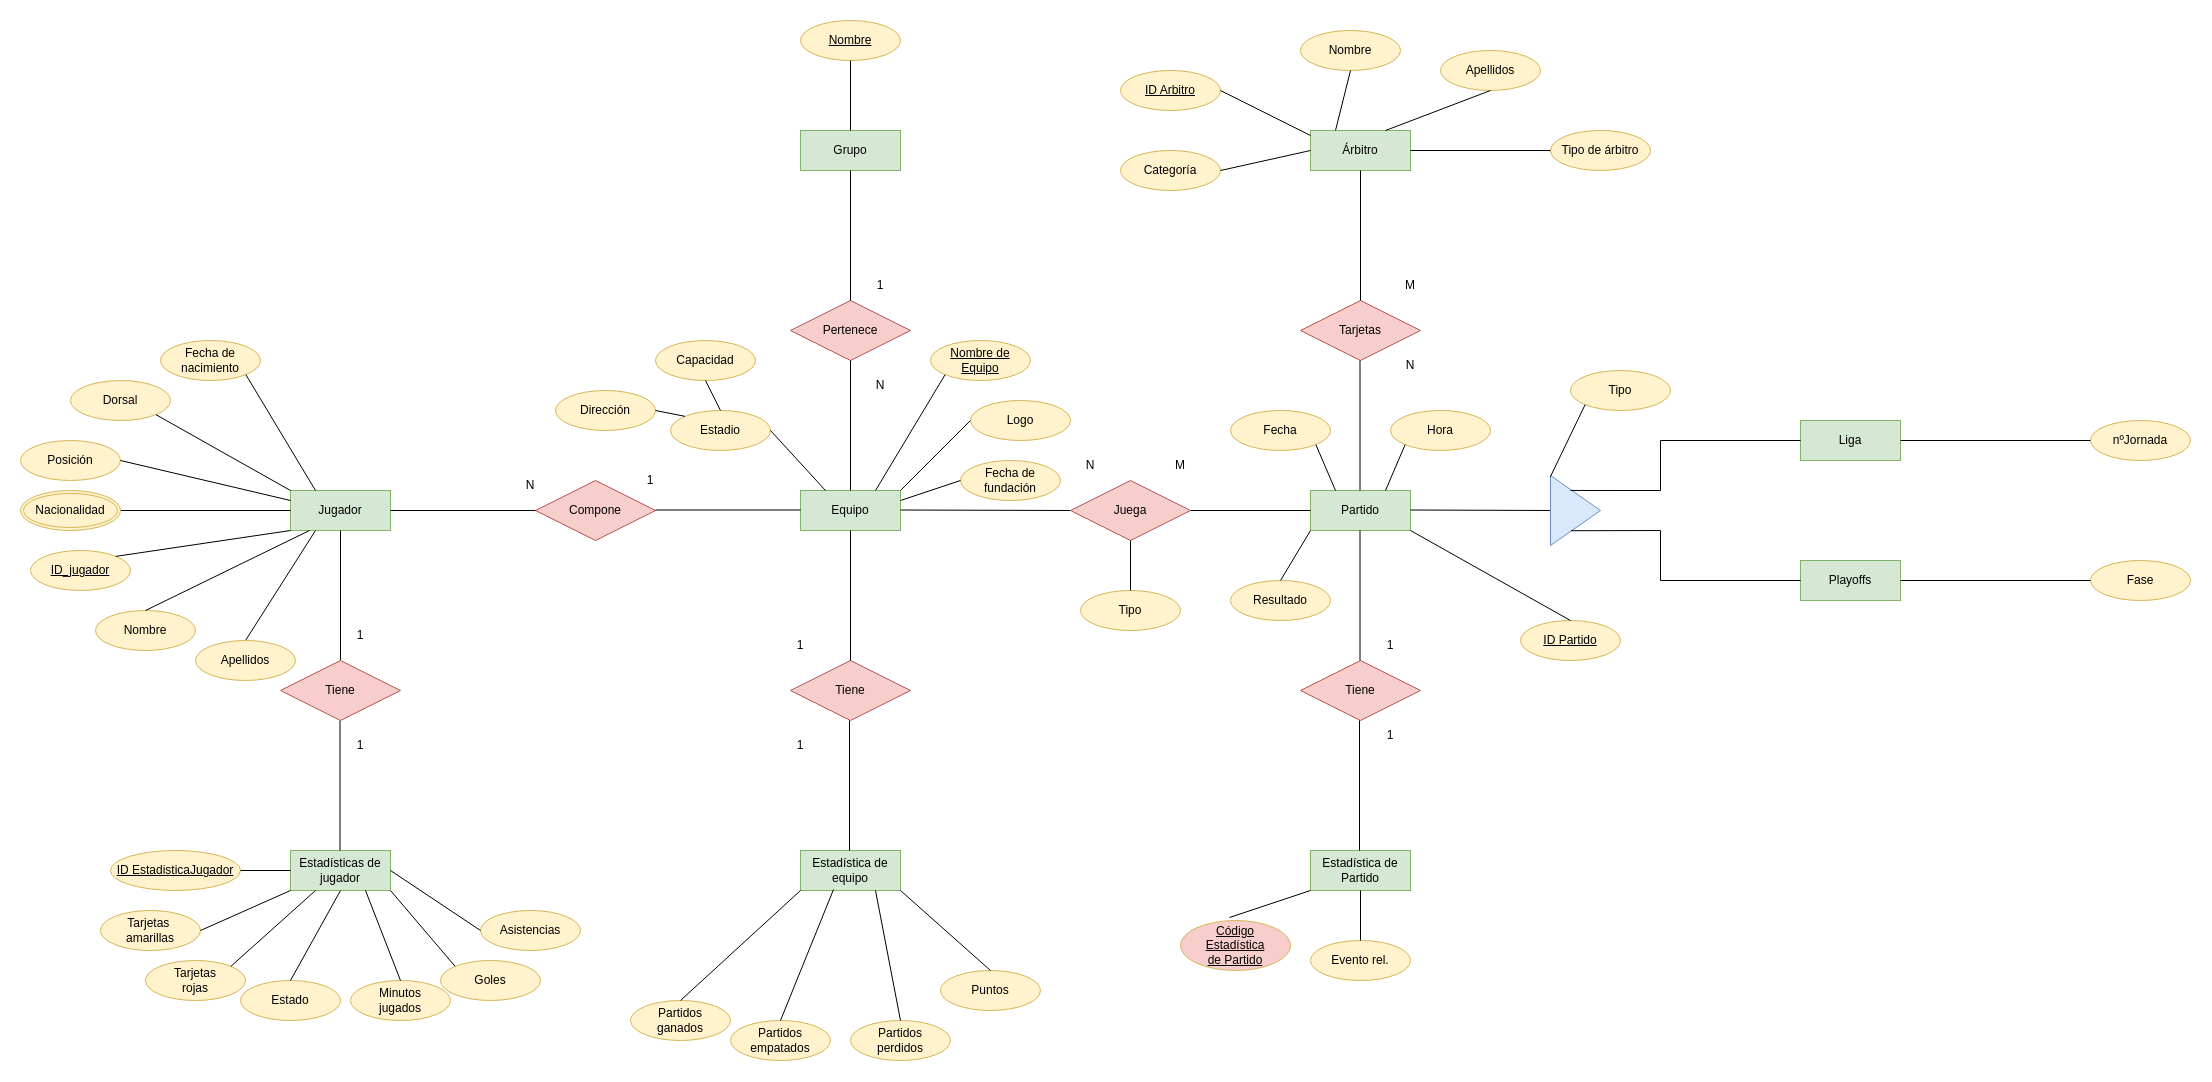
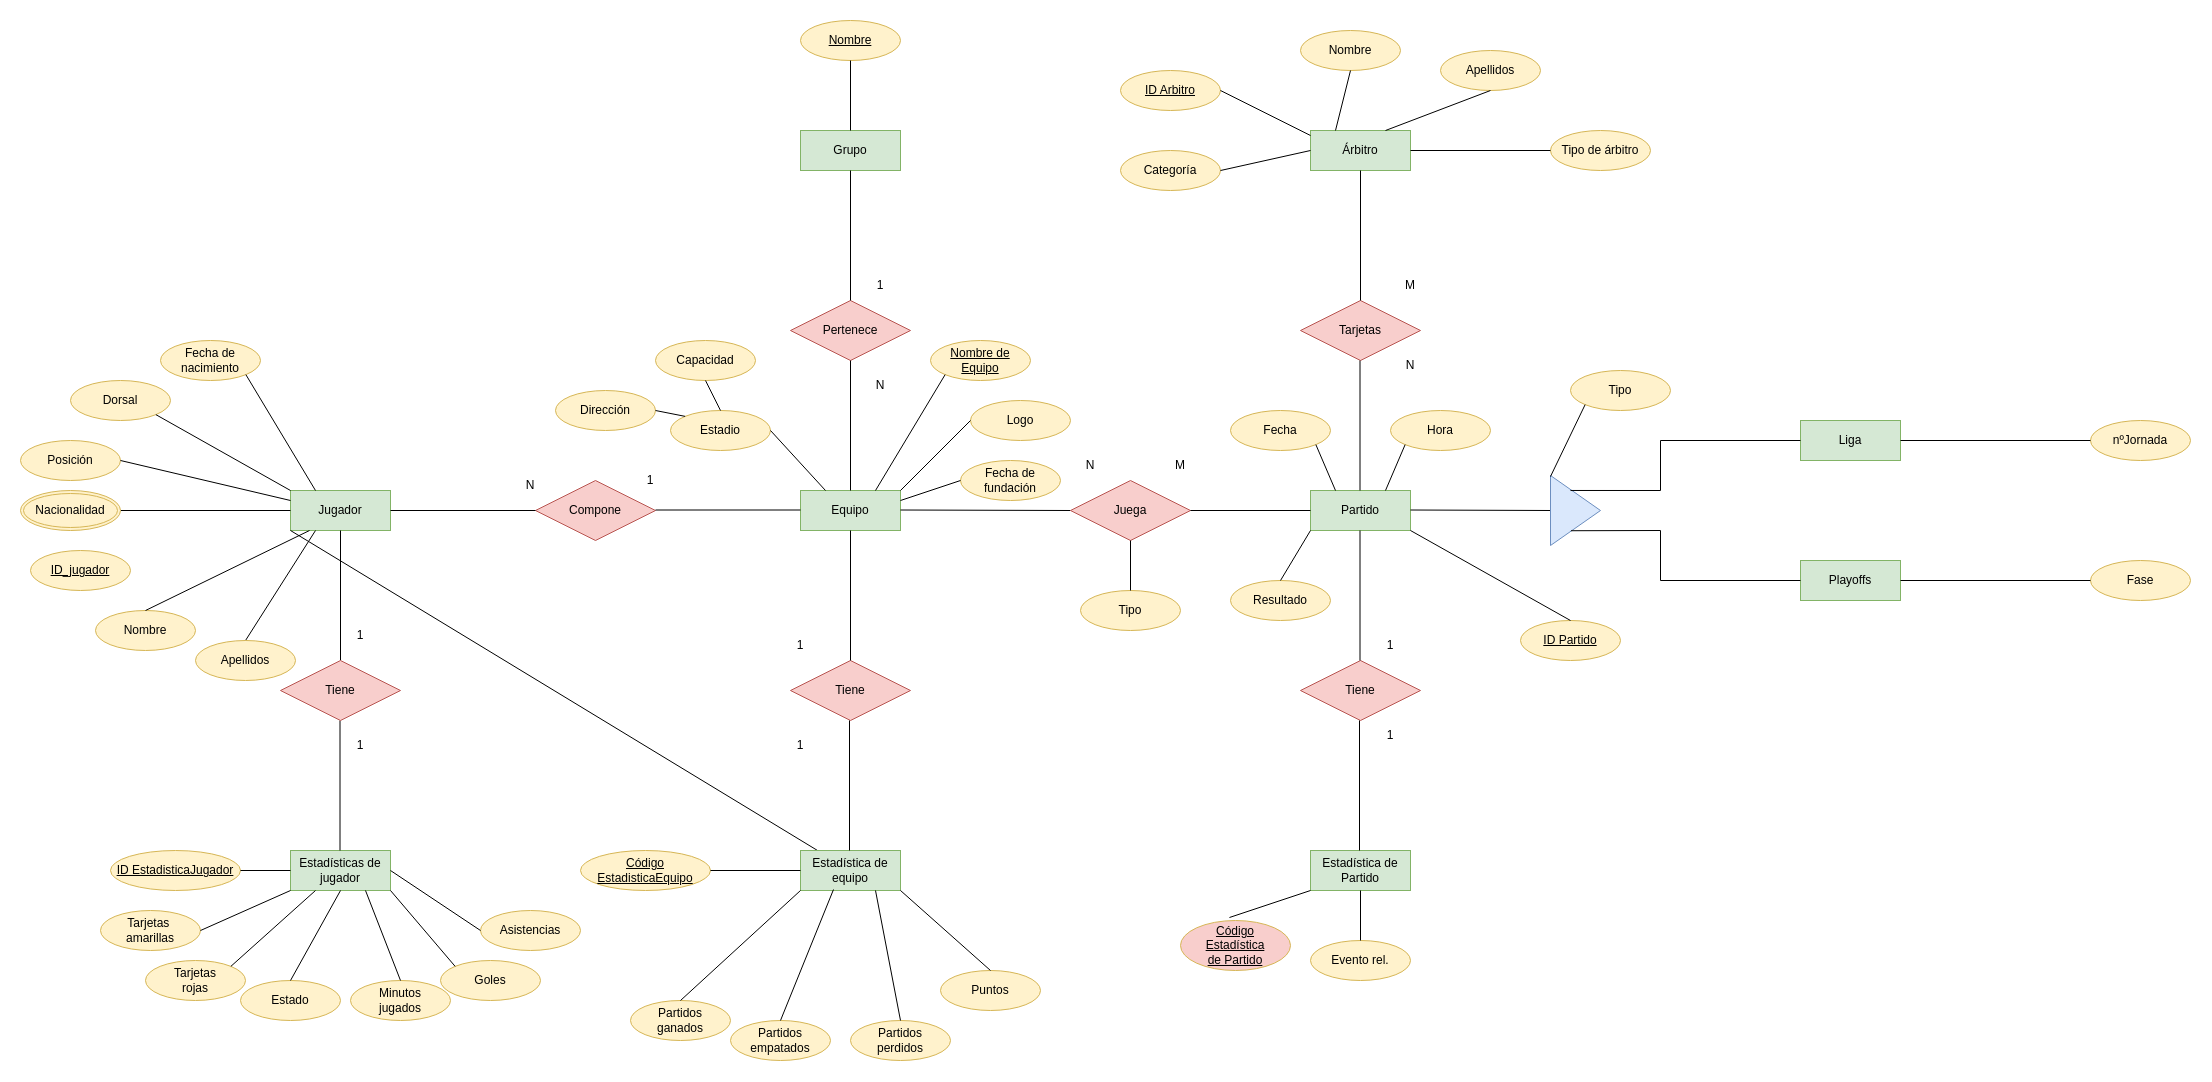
edge "Jugador" -- "ID_jugador": now "Jugador" -- "Estadística de equipo"
node "Código EstadisticaEquipo": added
edge "Código EstadisticaEquipo" -- "Estadística de equipo": added
